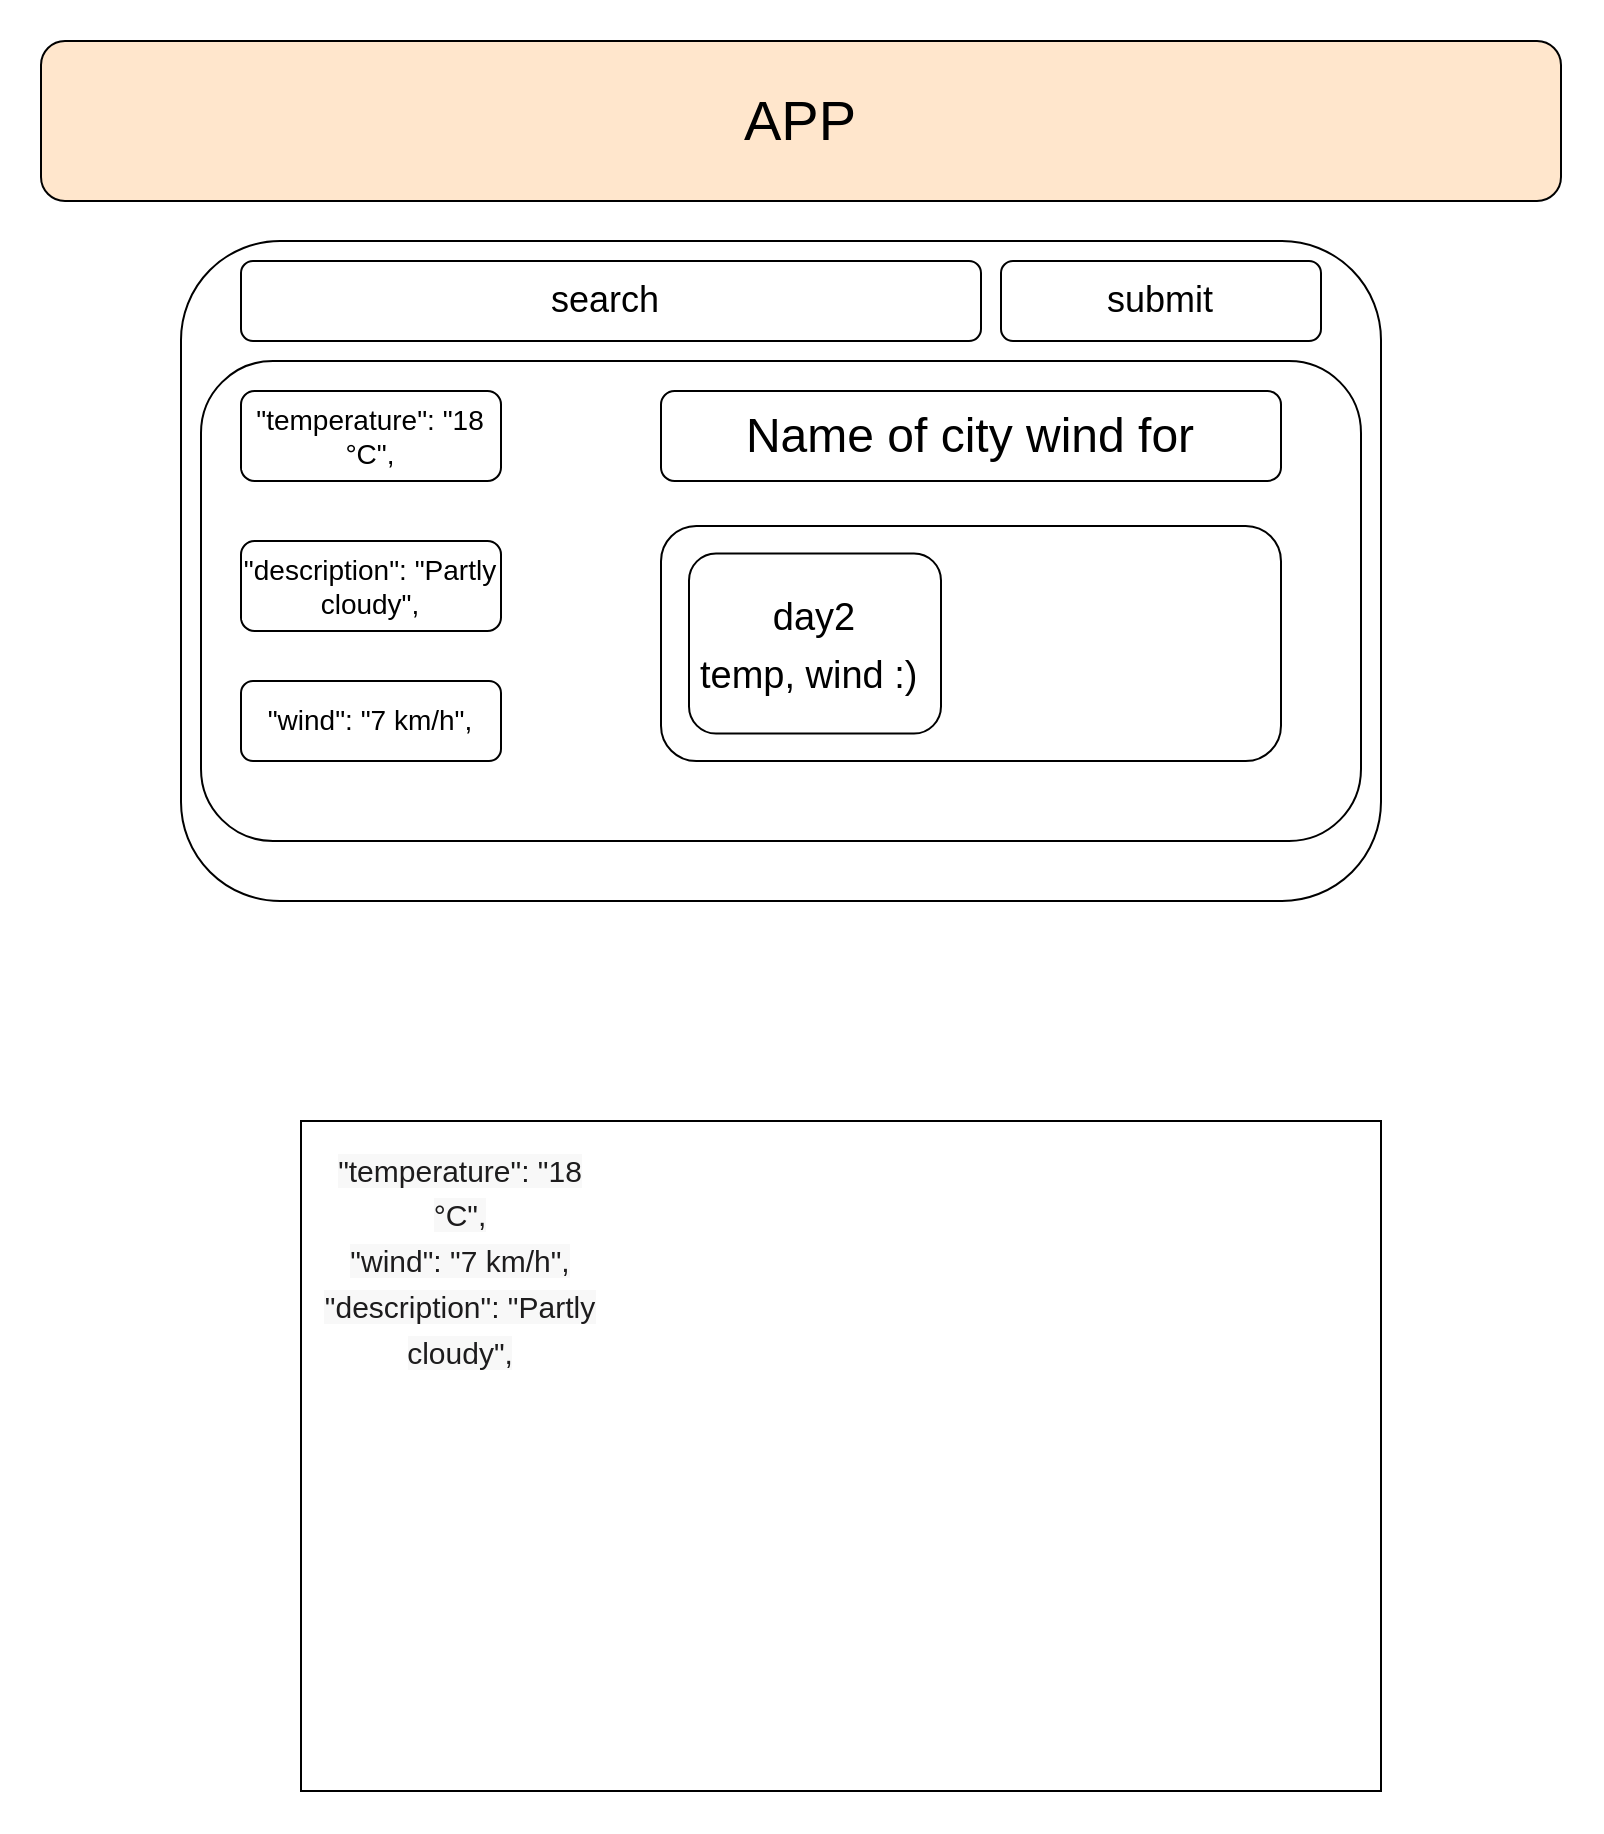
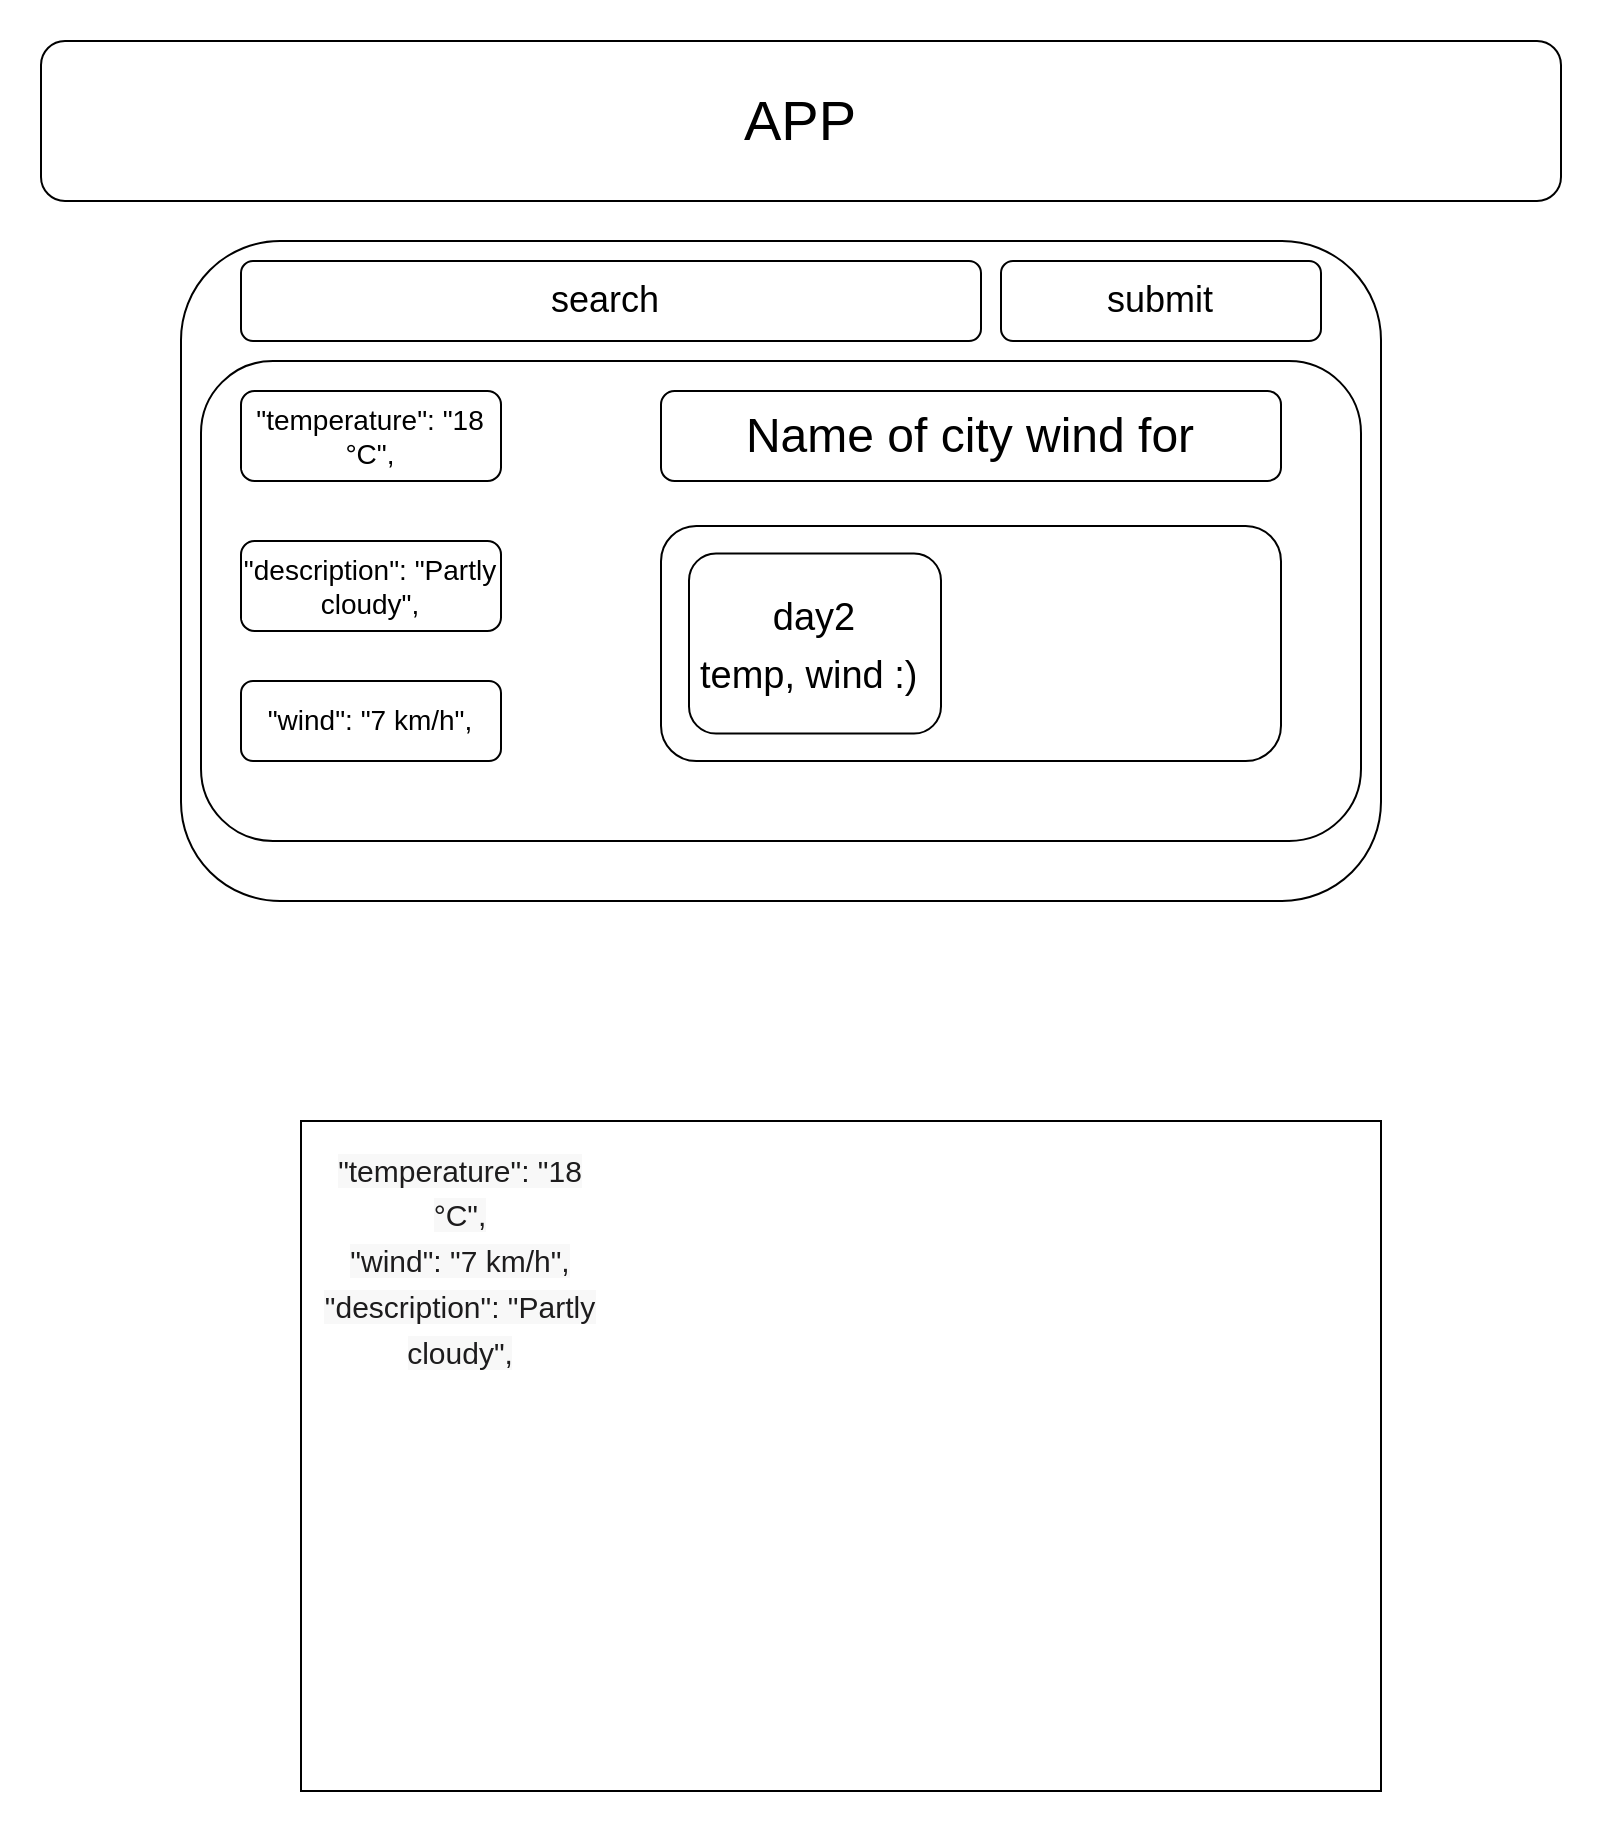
node "APP": fillcolor #ffe6cc -> #ffffff
